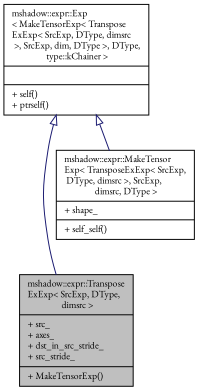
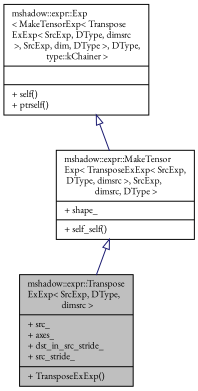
edge "mshadow::expr::Transpose" -> "mshadow::expr::Exp": now "mshadow::expr::Transpose" -> "mshadow::expr::MakeTensor"
node "mshadow::expr::Transpose": text "+ MakeTensorExp()" -> "+ TransposeExExp()"
